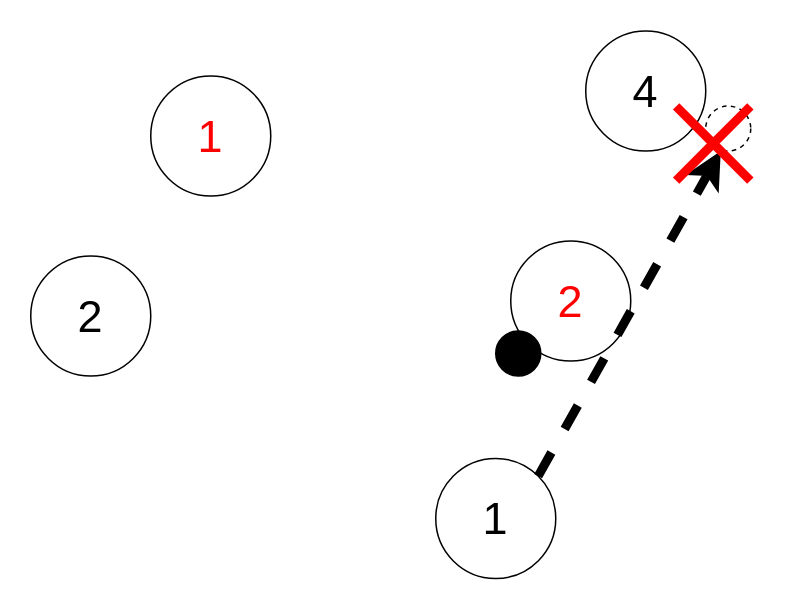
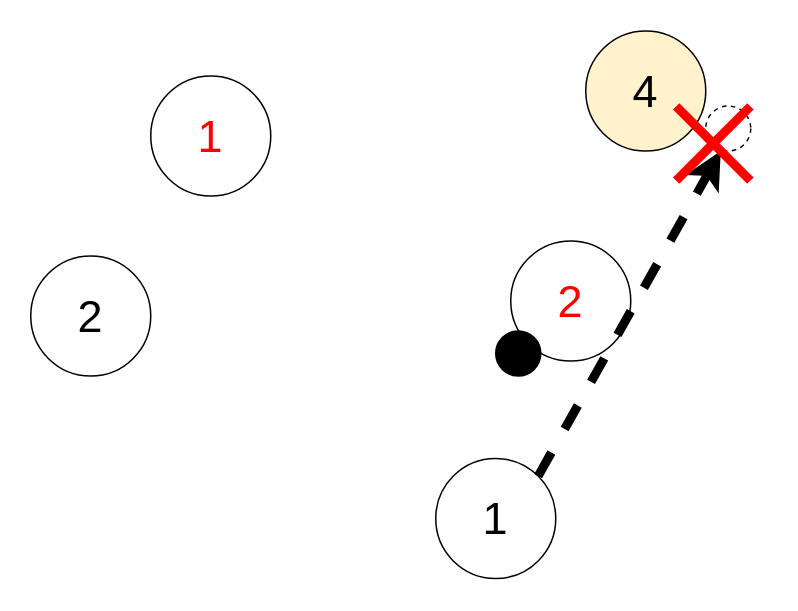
node "4": fillcolor #ffffff -> #fff2cc
